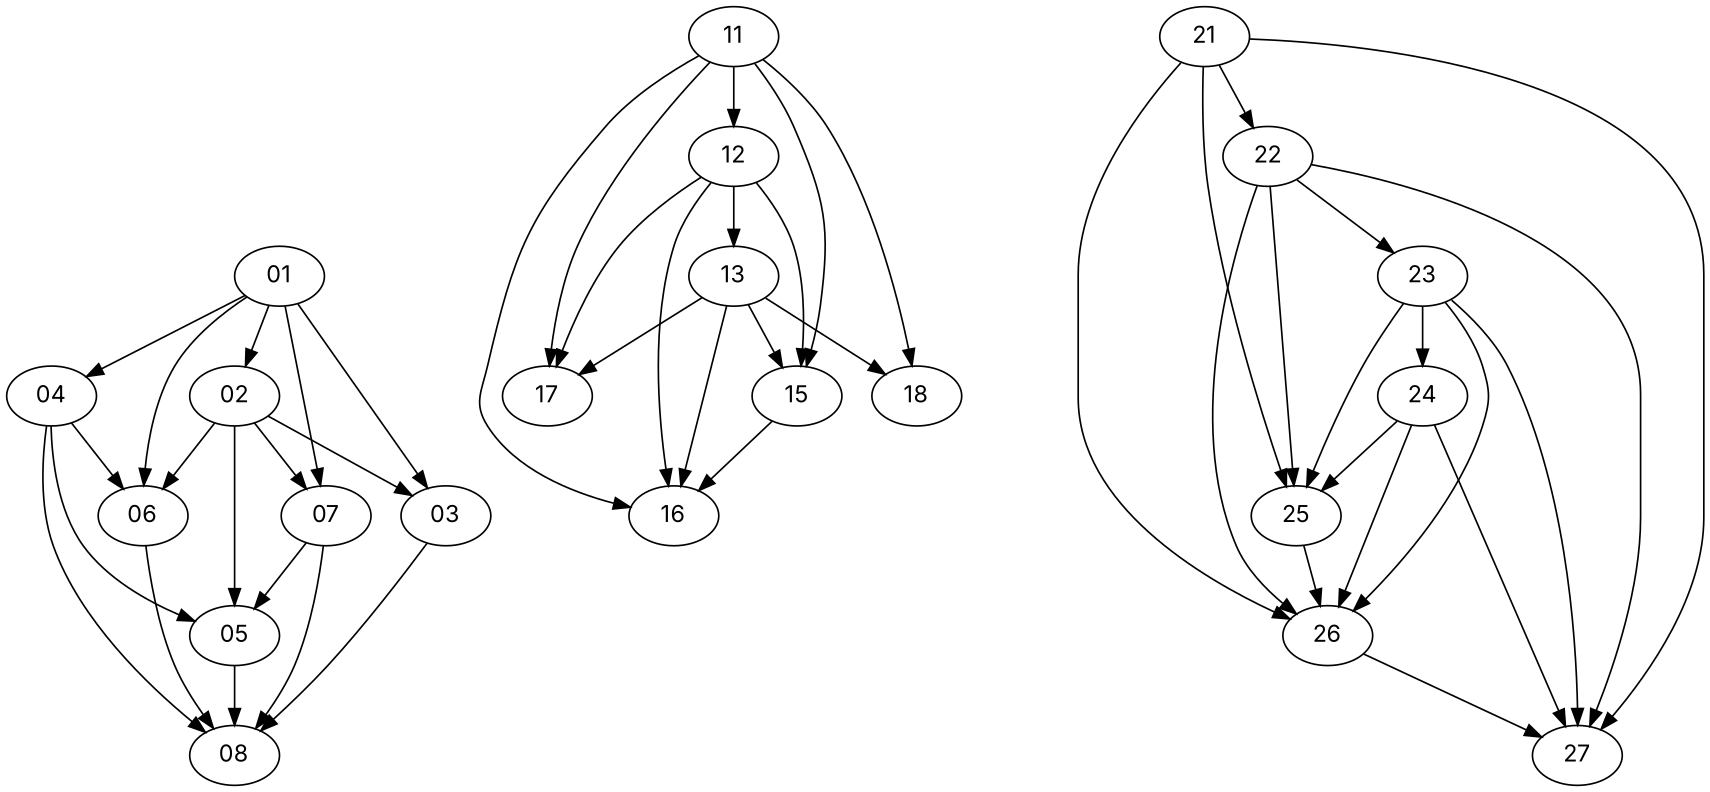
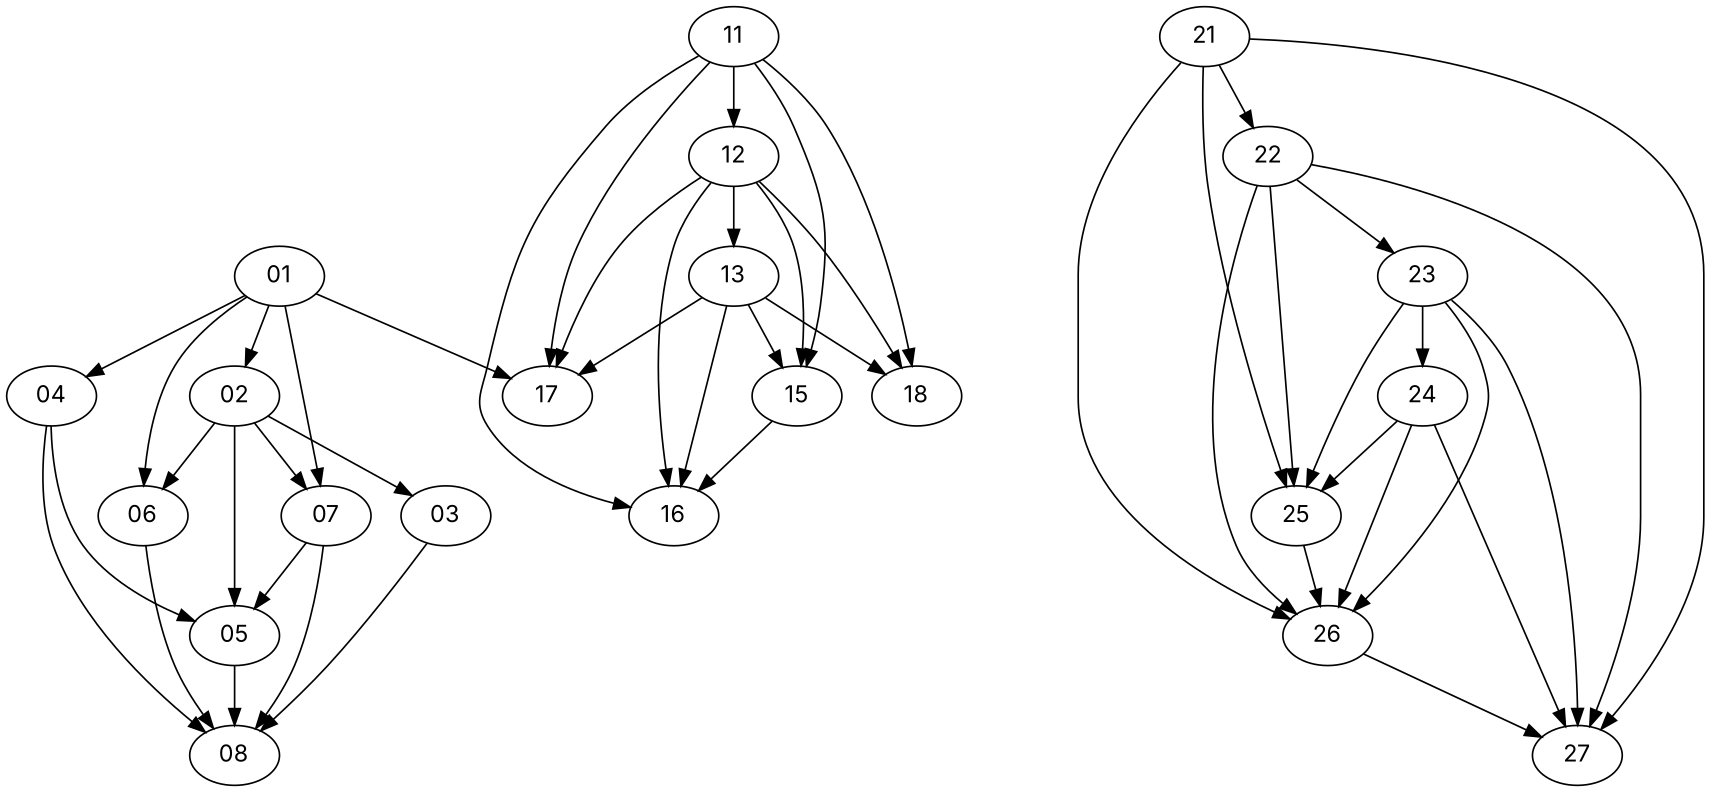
edge "12" -> "18": added
edge "01" -> "03": now "01" -> "17"
edge "04" -> "06": removed
